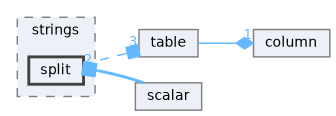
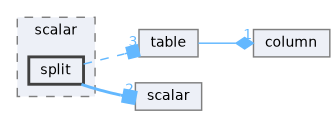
cluster "strings": label "strings" -> "scalar"
edge "scalar" -> "split": reversed
